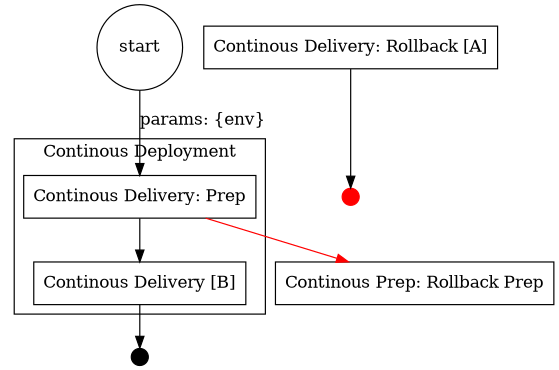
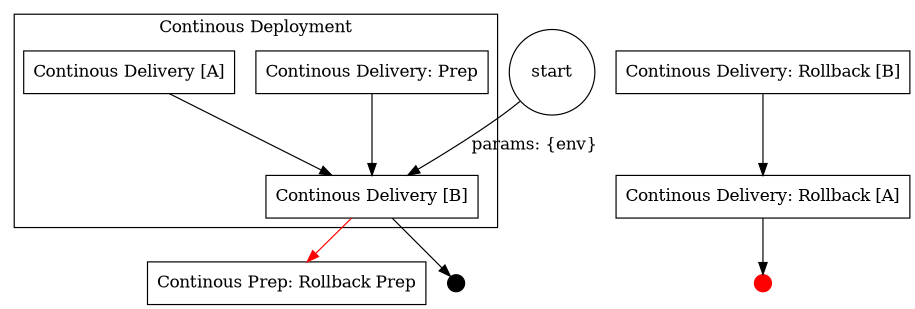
node "Continous Delivery [A]": added
node "Continous Delivery: Rollback [B]": added
edge "start" -> "Continous Delivery: Prep": now "start" -> "Continous Delivery [B]"
edge "Continous Delivery: Prep" -> "Continous Prep: Rollback Prep": now "Continous Delivery [B]" -> "Continous Prep: Rollback Prep"
